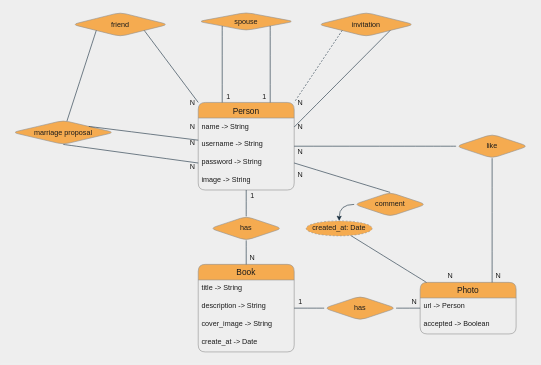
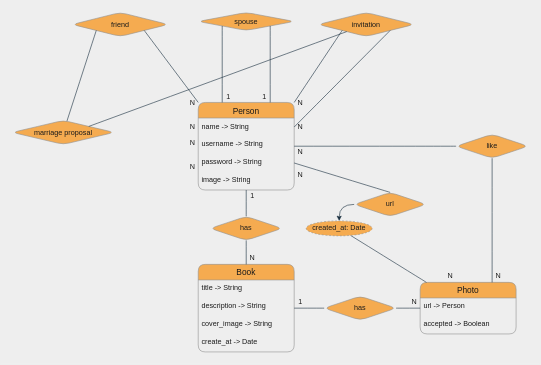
edge "invitation" -- "Person": style dashed -> solid
edge "marriage proposal" -- "Person": now "marriage proposal" -- "invitation"
edge "marriage proposal" -- "password -> String": removed
node "comment": label "comment" -> "url"
